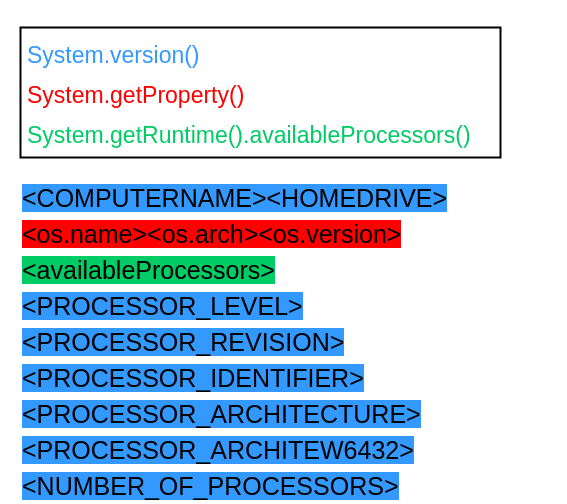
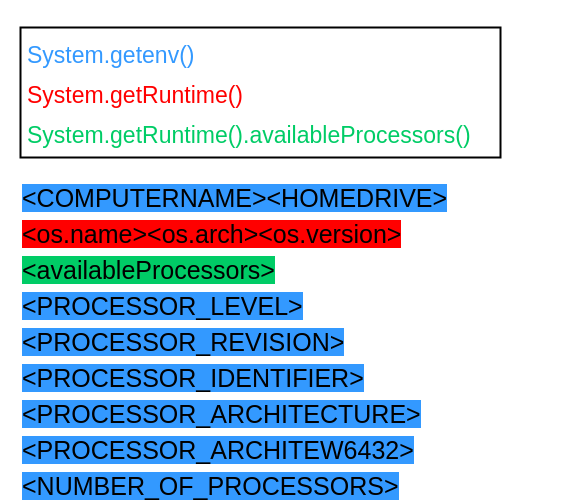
node "System.version()": label "System.version()" -> "System.getenv()"
node "System.getProperty()": label "System.getProperty()" -> "System.getRuntime()"
